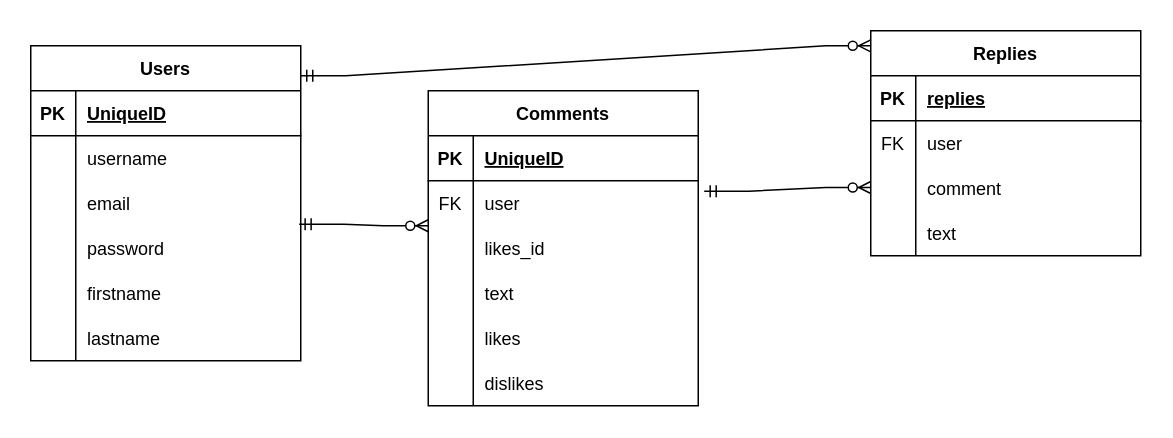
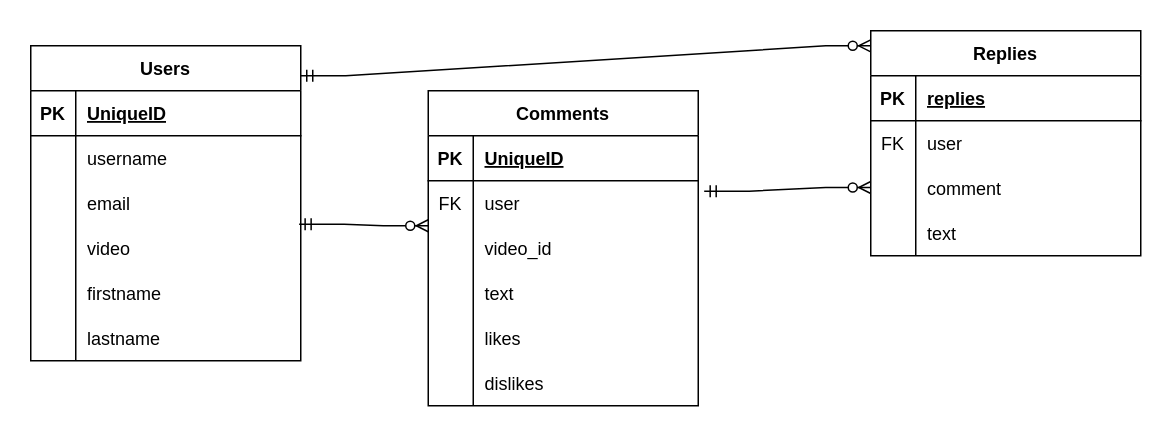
node "password": label "password" -> "video"
node "likes_id": label "likes_id" -> "video_id"
